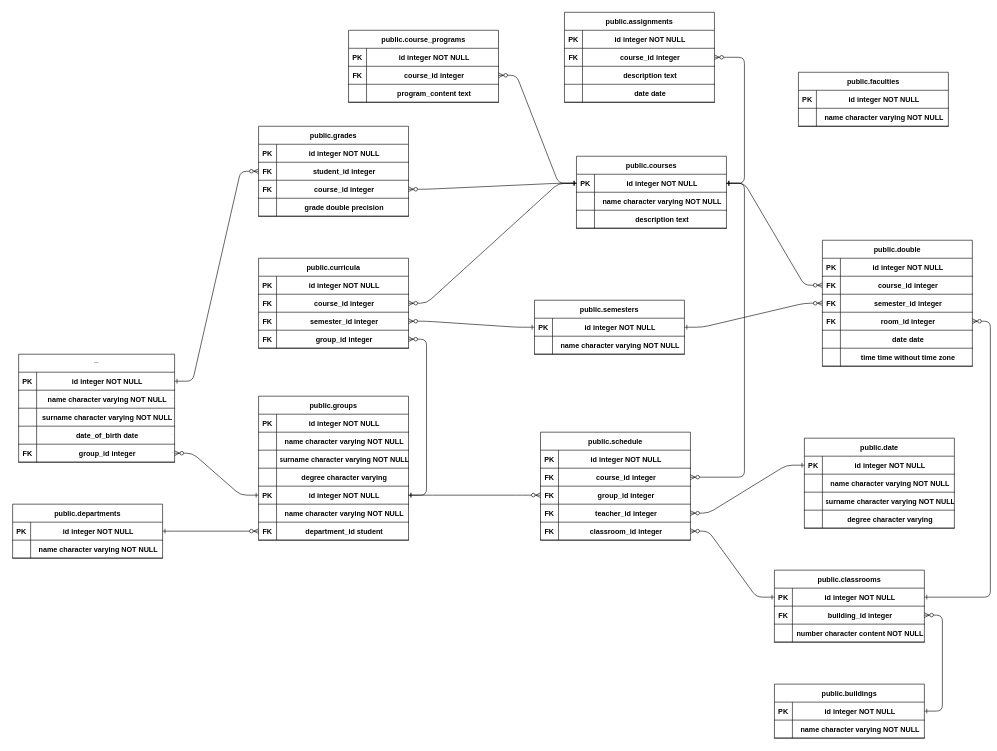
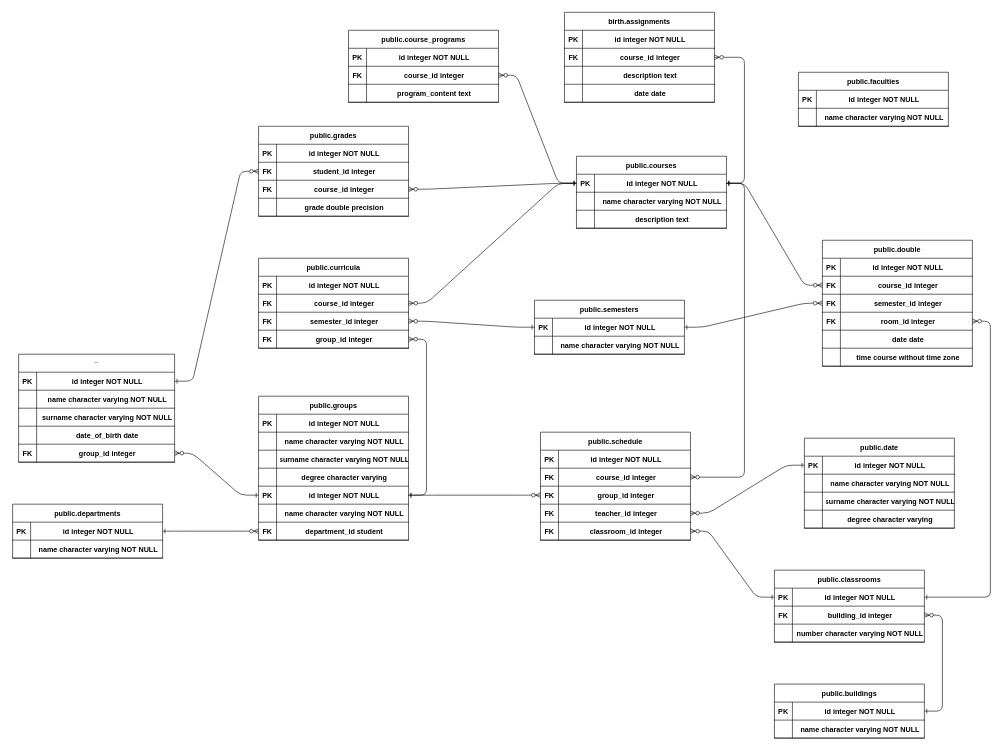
node "public.assignments": label "public.assignments" -> "birth.assignments"
node "time time without time zone": label "time time without time zone" -> "time course without time zone"
node "number character content NOT NULL": label "number character content NOT NULL" -> "number character varying NOT NULL"
